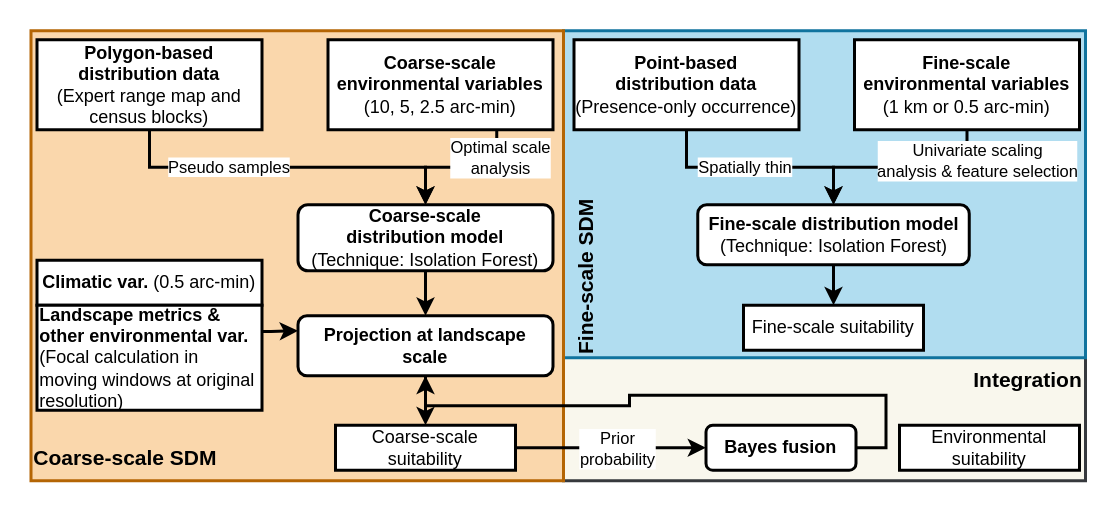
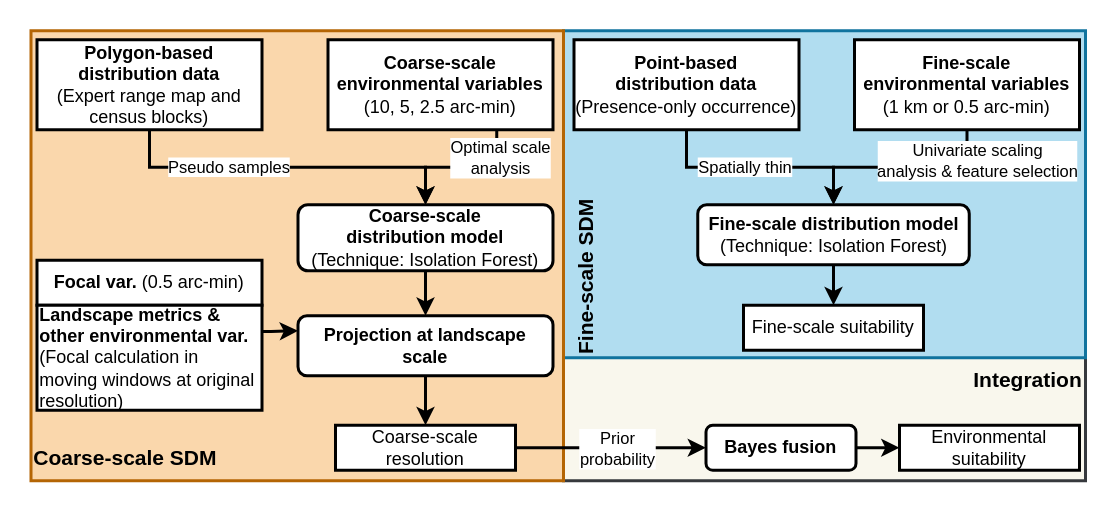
node "Climatic var. (0.5 arc-min)": label "Climatic var. (0.5 arc-min)" -> "Focal var. (0.5 arc-min)"
edge "Bayes fusion" -> "Projection at landscape scale": now "Bayes fusion" -> "Environmental suitability"
node "Coarse-scale suitability": label "Coarse-scale suitability" -> "Coarse-scale resolution"
